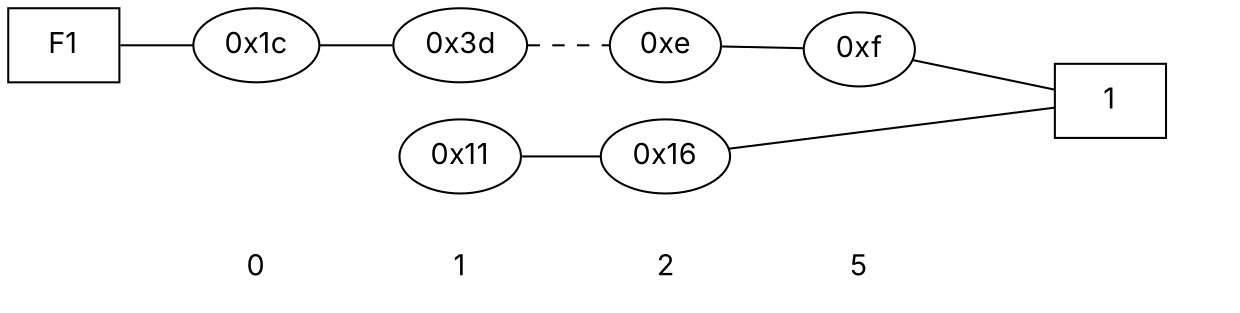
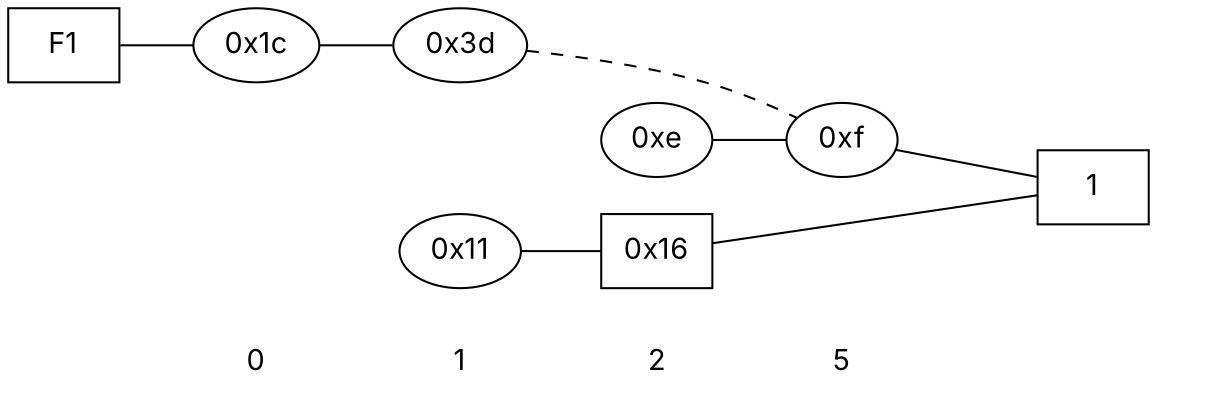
edge "0x3d" -- "0xe": now "0x3d" -- "0xf"
node "0x16": shape ellipse -> box
